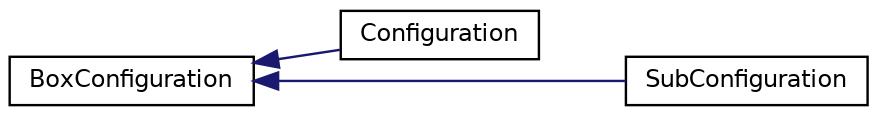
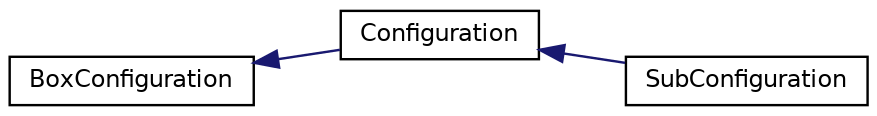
edge "SubConfiguration" -> "BoxConfiguration": now "SubConfiguration" -> "Configuration"
